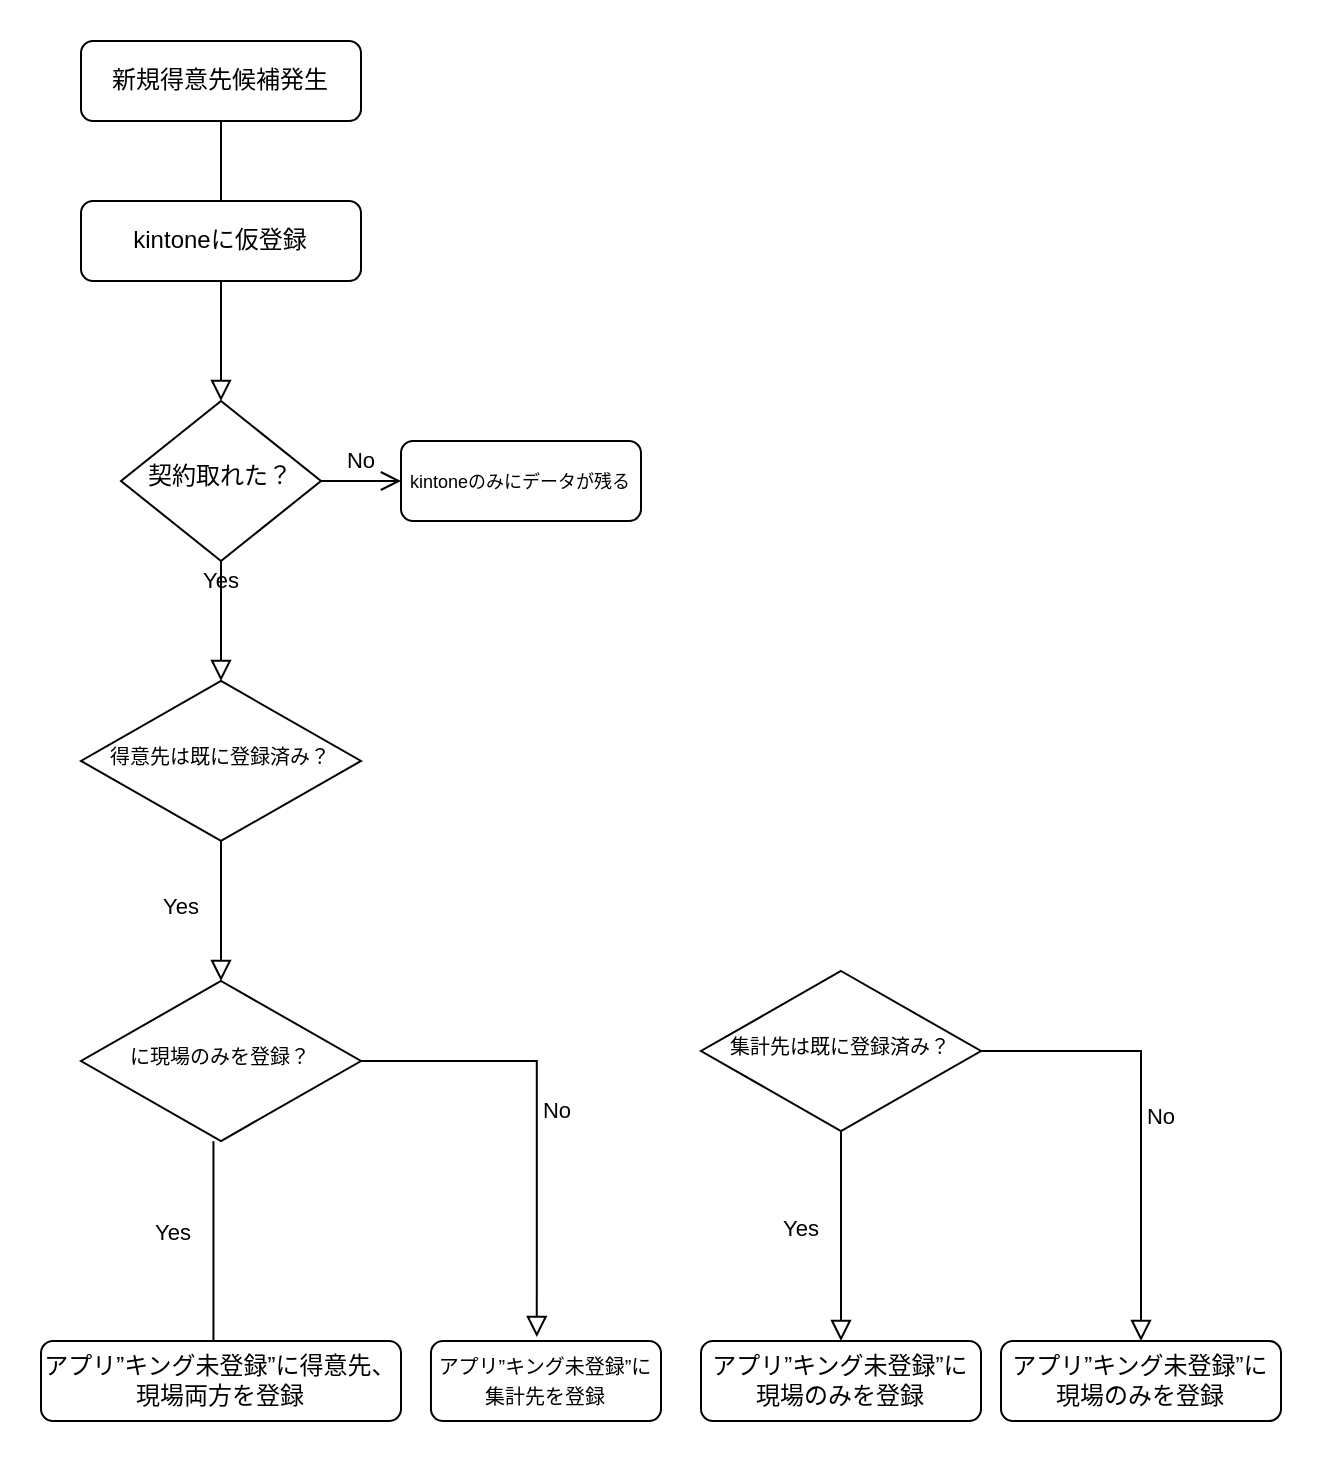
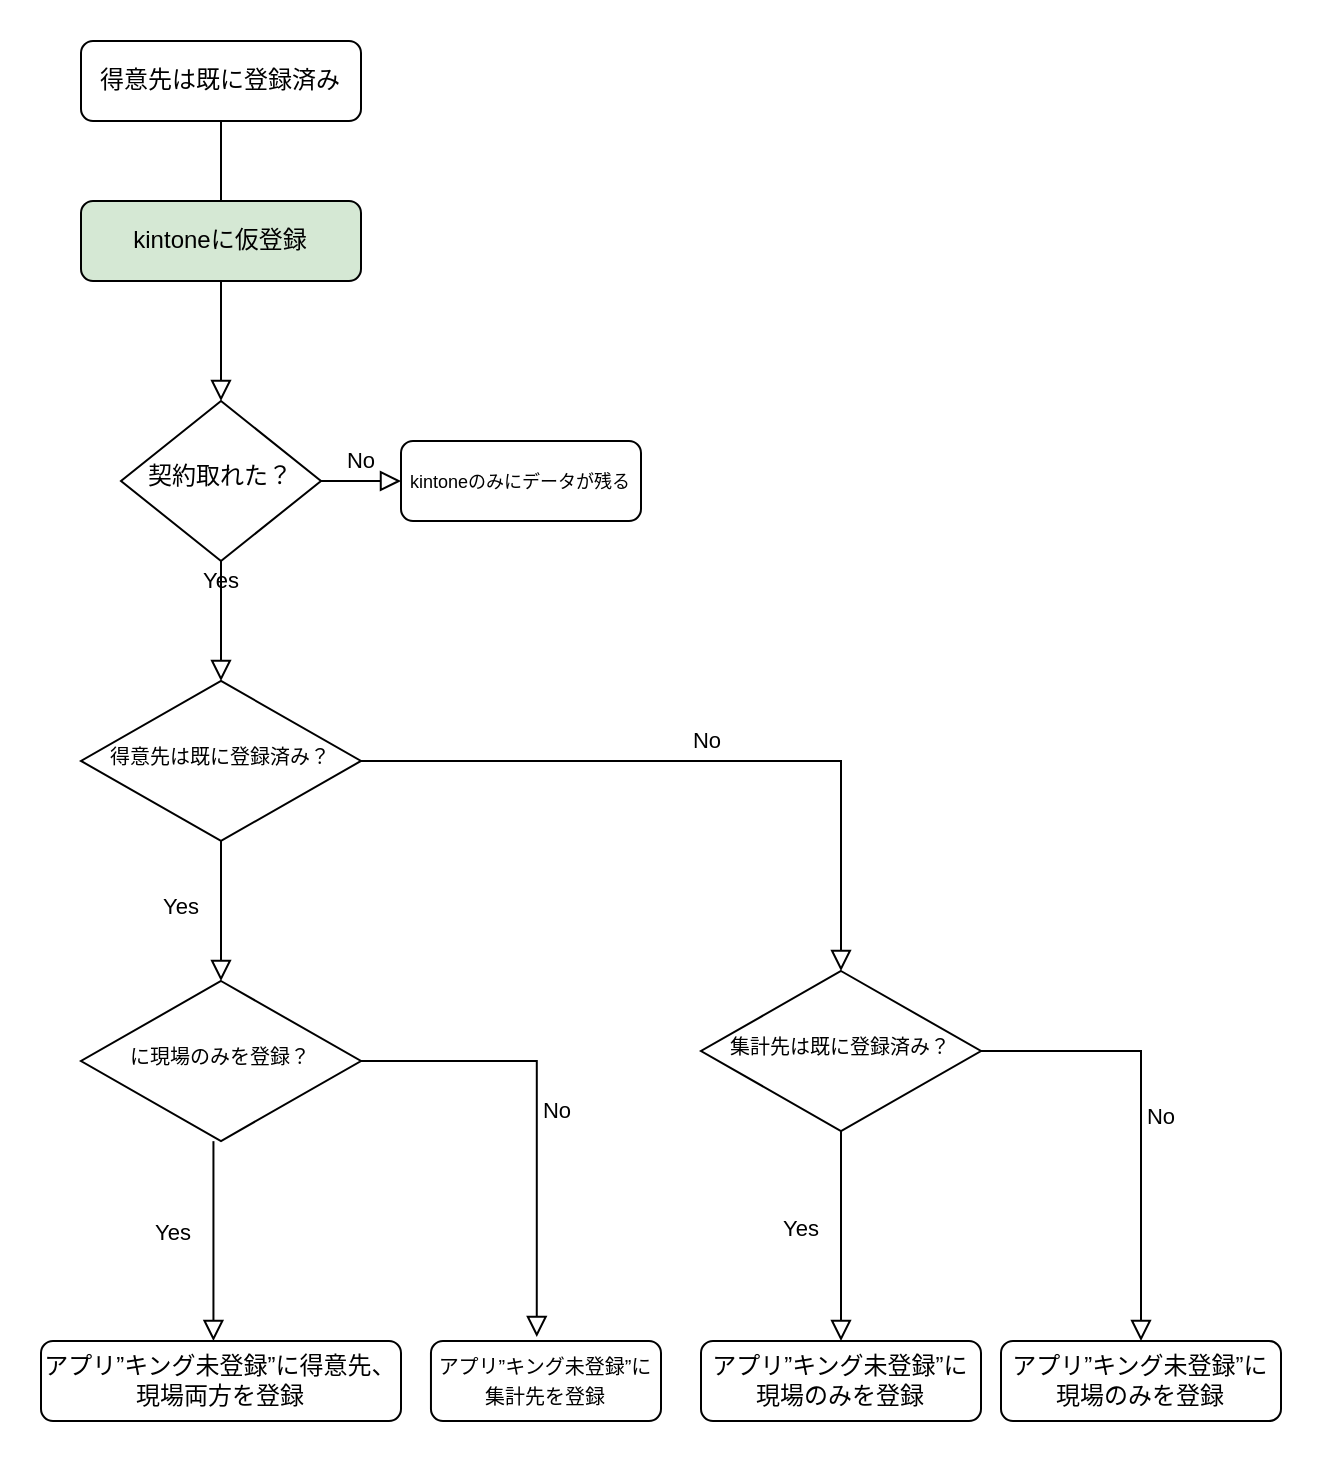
node "新規得意先候補発生": label "新規得意先候補発生" -> "得意先は既に登録済み"
node "kintoneに仮登録": fillcolor #ffffff -> #d5e8d4
edge "契約取れた？" -> "kintoneのみにデータが残る": arrowhead open -> block
edge "得意先は既に登録済み？" -> "集計先は既に登録済み？": added, label "No"
edge "に現場のみを登録？" -- "アプリ”キング未登録”に得意先、現場両方を登録": arrowhead none -> block
